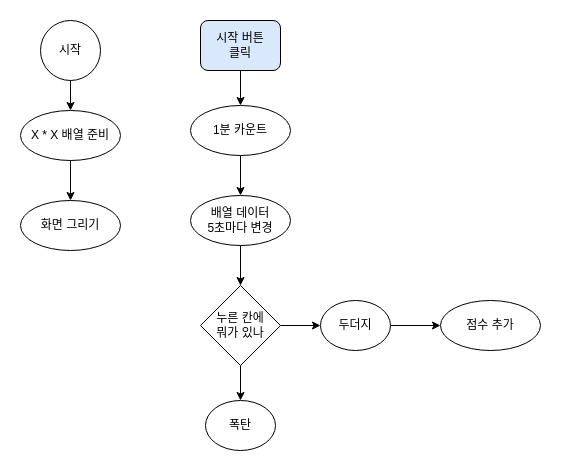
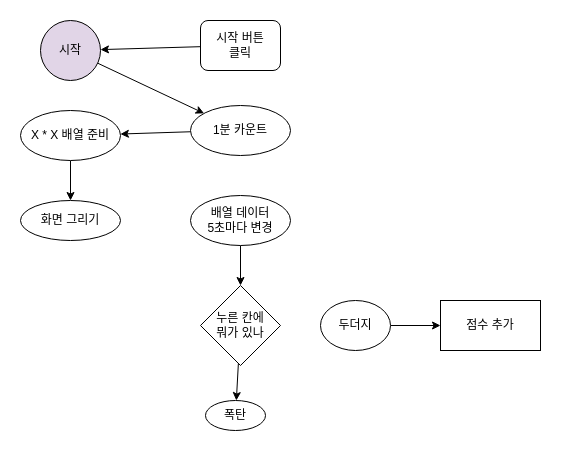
node "시작 버튼 클릭": fillcolor #dae8fc -> #ffffff
node "시작": fillcolor #ffffff -> #e1d5e7
edge "시작 버튼 클릭" -> "1분 카운트": now "시작 버튼 클릭" -> "시작"
edge "시작" -> "X * X 배열 준비": now "시작" -> "1분 카운트"
edge "1분 카운트" -> "배열 데이터 5초마다 변경": now "1분 카운트" -> "X * X 배열 준비"
node "화면 그리기": size 100x50 -> 100x40
edge "누른 칸에 뭐가 있나" -> "두더지": removed
node "점수 추가": shape ellipse -> rectangle
node "폭탄": size 70x50 -> 60x30
